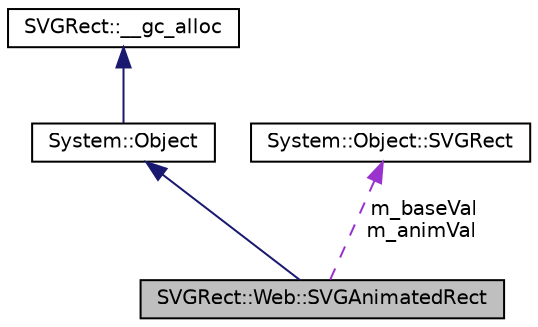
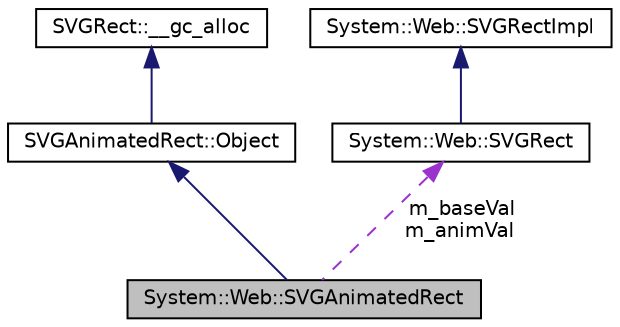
node "System::Web::SVGRectImpl": added
node "System::Object": label "System::Object" -> "SVGAnimatedRect::Object"
node "System::Object::SVGRect": label "System::Object::SVGRect" -> "System::Web::SVGRect"
node "SVGRect::Web::SVGAnimatedRect": label "SVGRect::Web::SVGAnimatedRect" -> "System::Web::SVGAnimatedRect"
